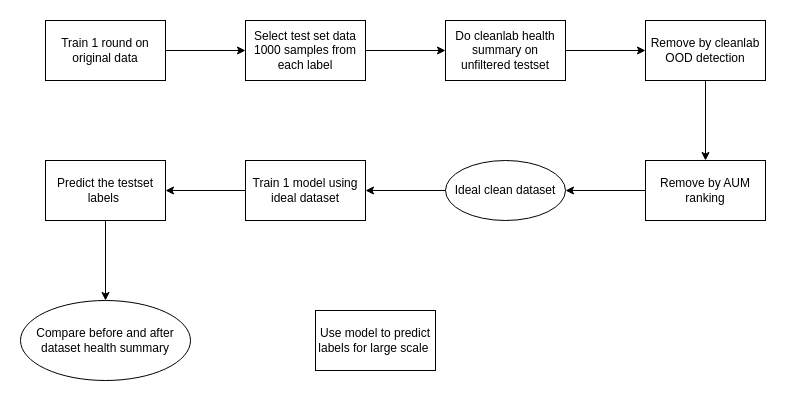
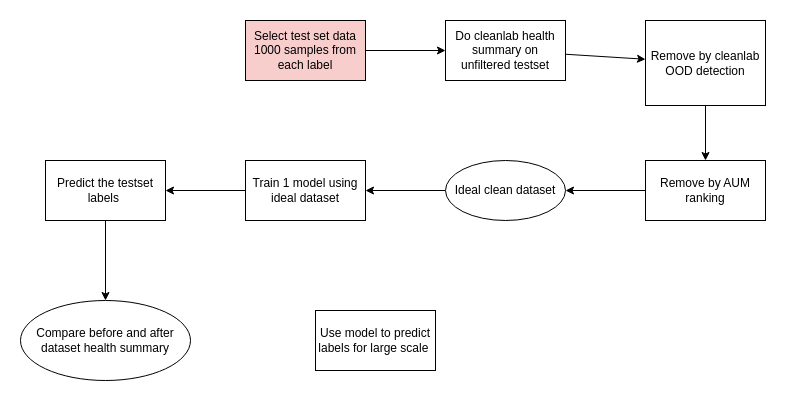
node "Train 1 round on original data": removed
edge "Train 1 round on original data" -> "Select test set data 1000 samples from each label": removed
node "Select test set data 1000 samples from each label": fillcolor #ffffff -> #f8cecc
node "Remove by cleanlab OOD detection": size 120x60 -> 120x85
